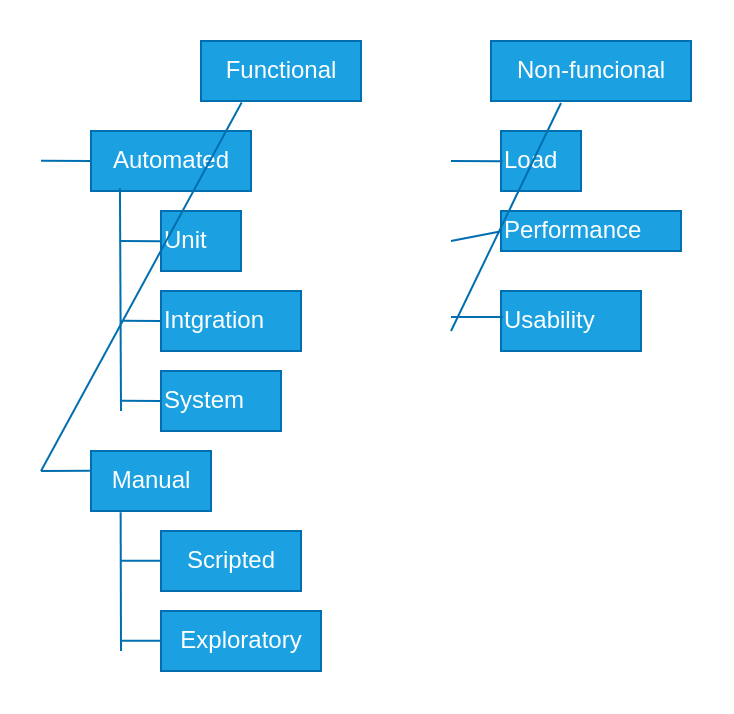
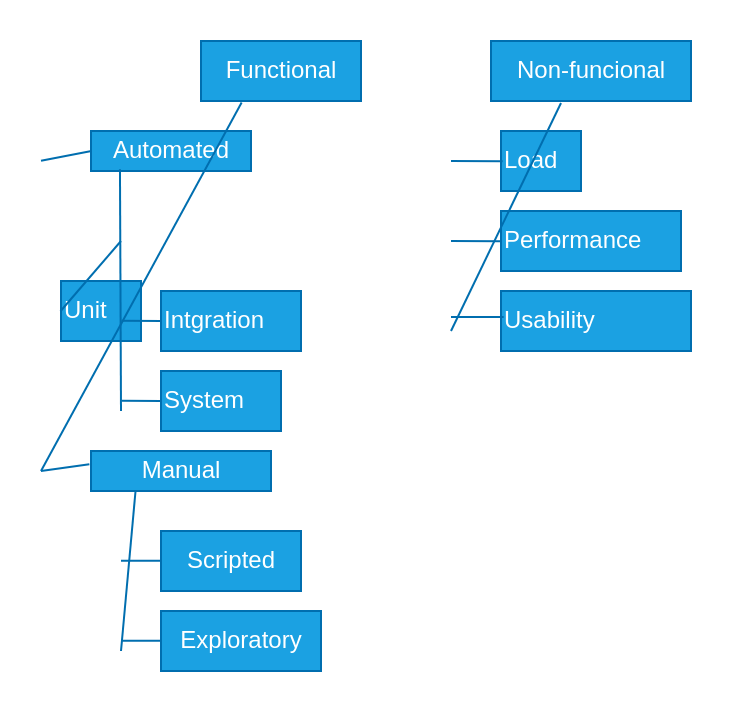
node "Automated": size 160x60 -> 160x40
node "Performance": size 180x40 -> 180x60
node "Unit": moved (201, 241) -> (101, 311)
node "Usability": size 140x60 -> 190x60
node "Manual": size 120x60 -> 180x40
